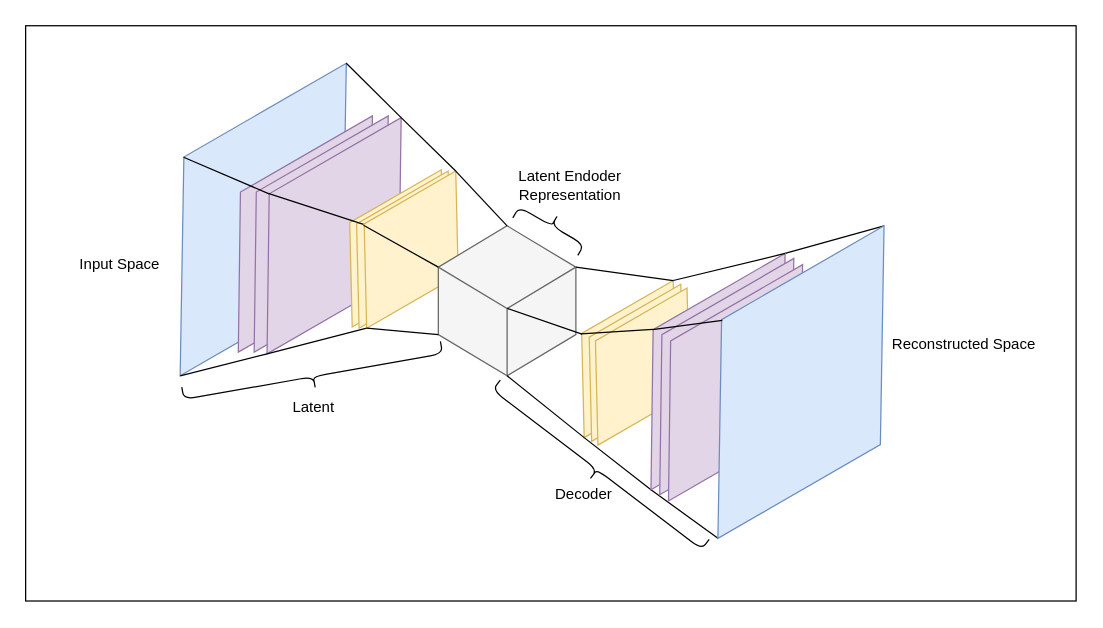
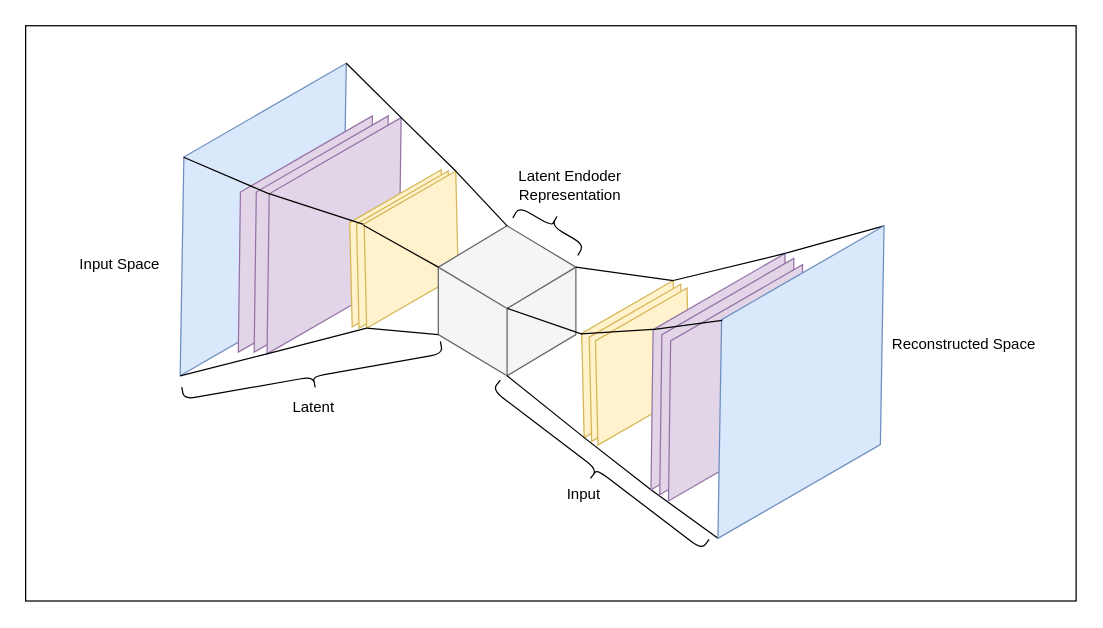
node "Decoder": label "Decoder" -> "Input"
